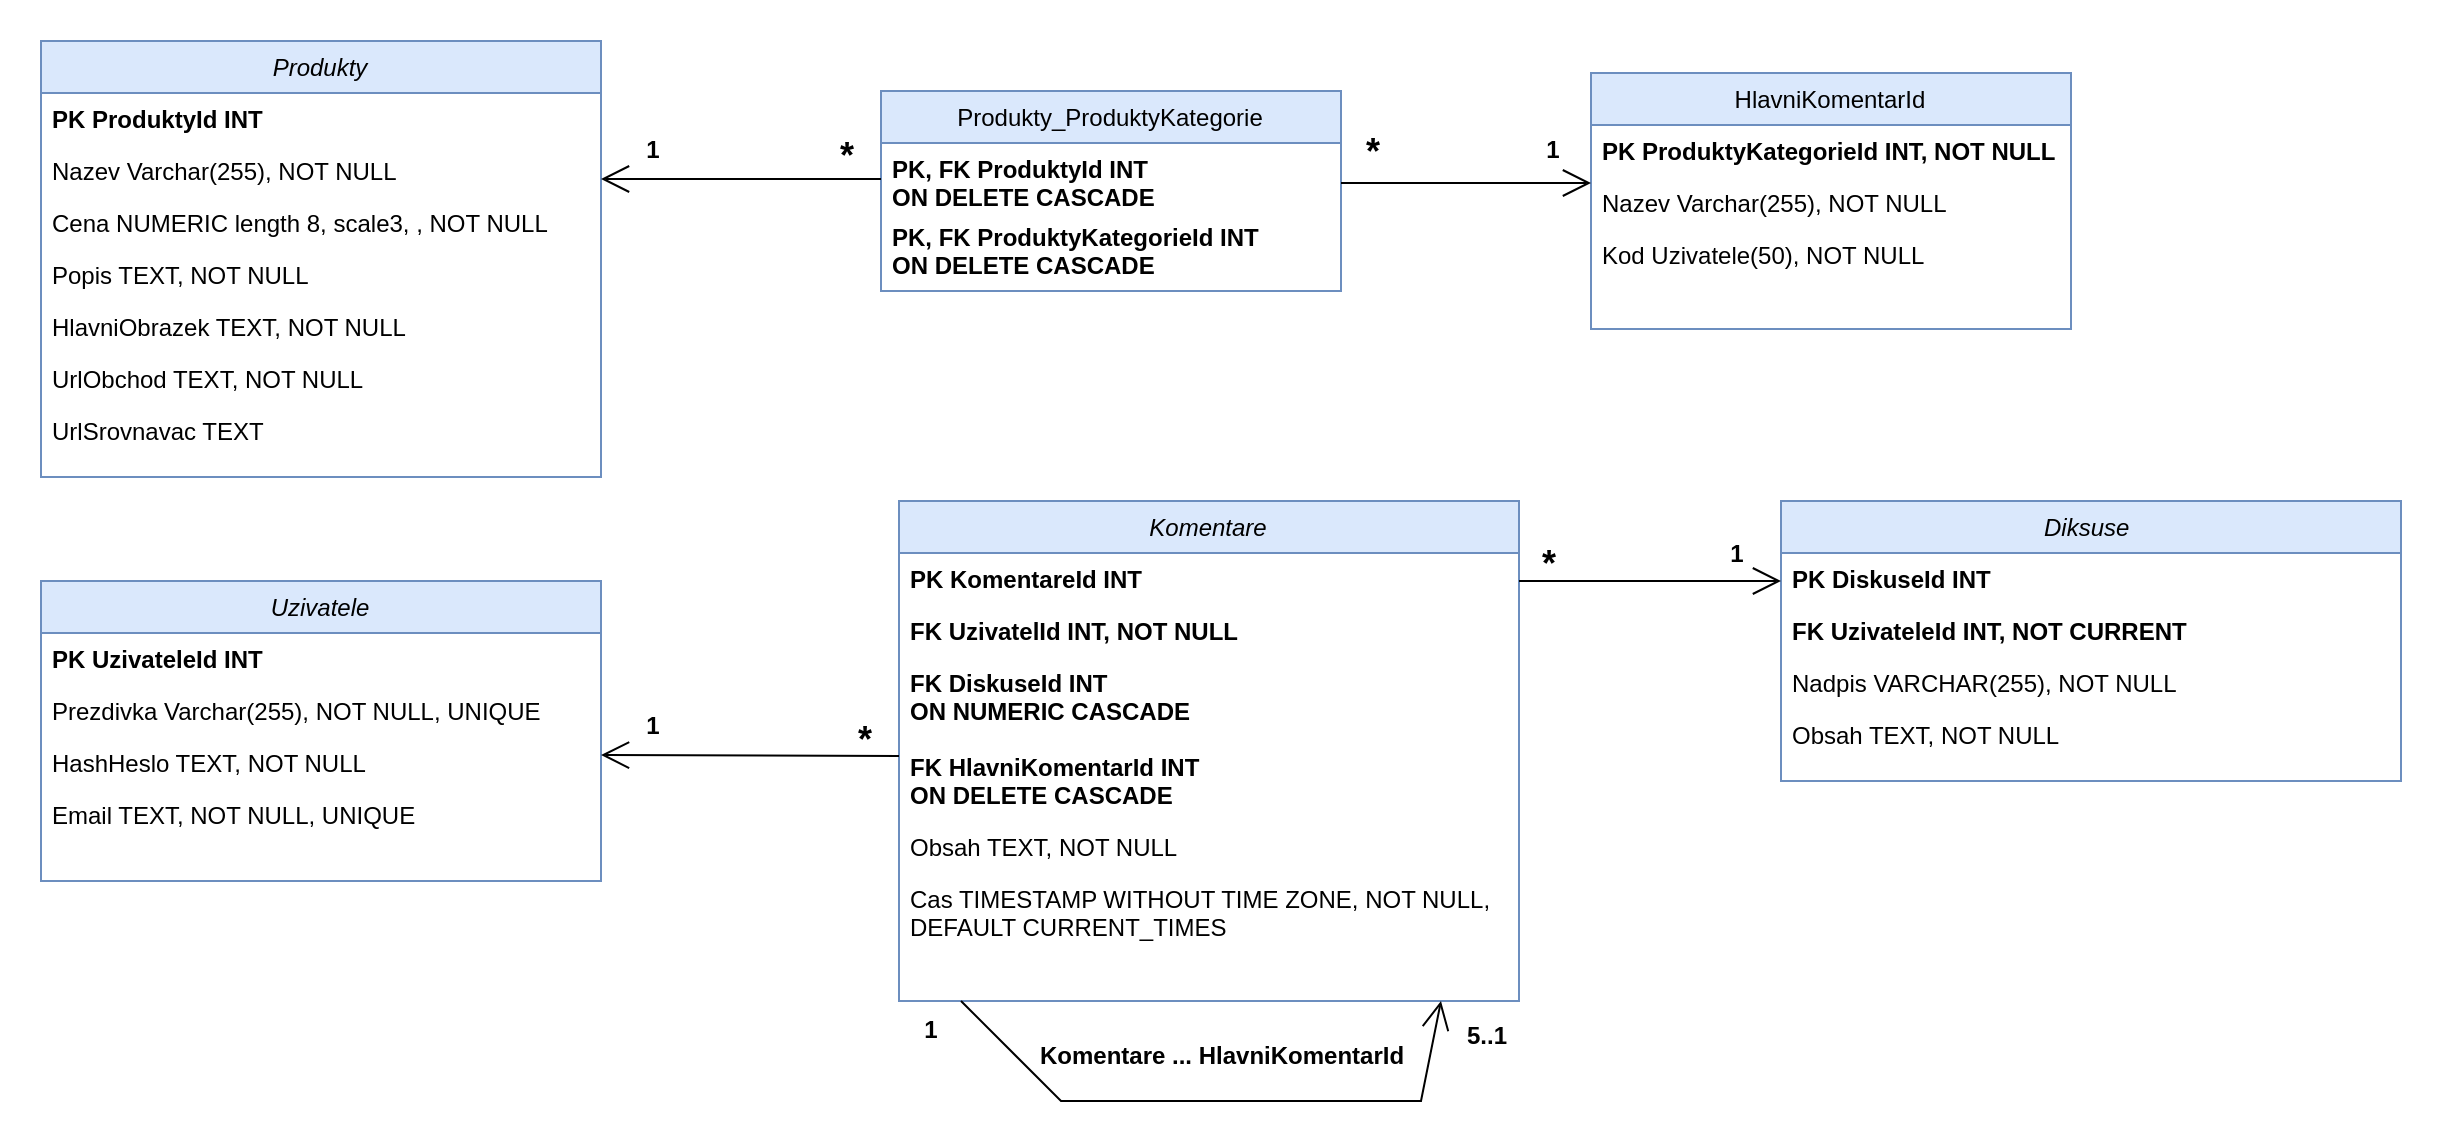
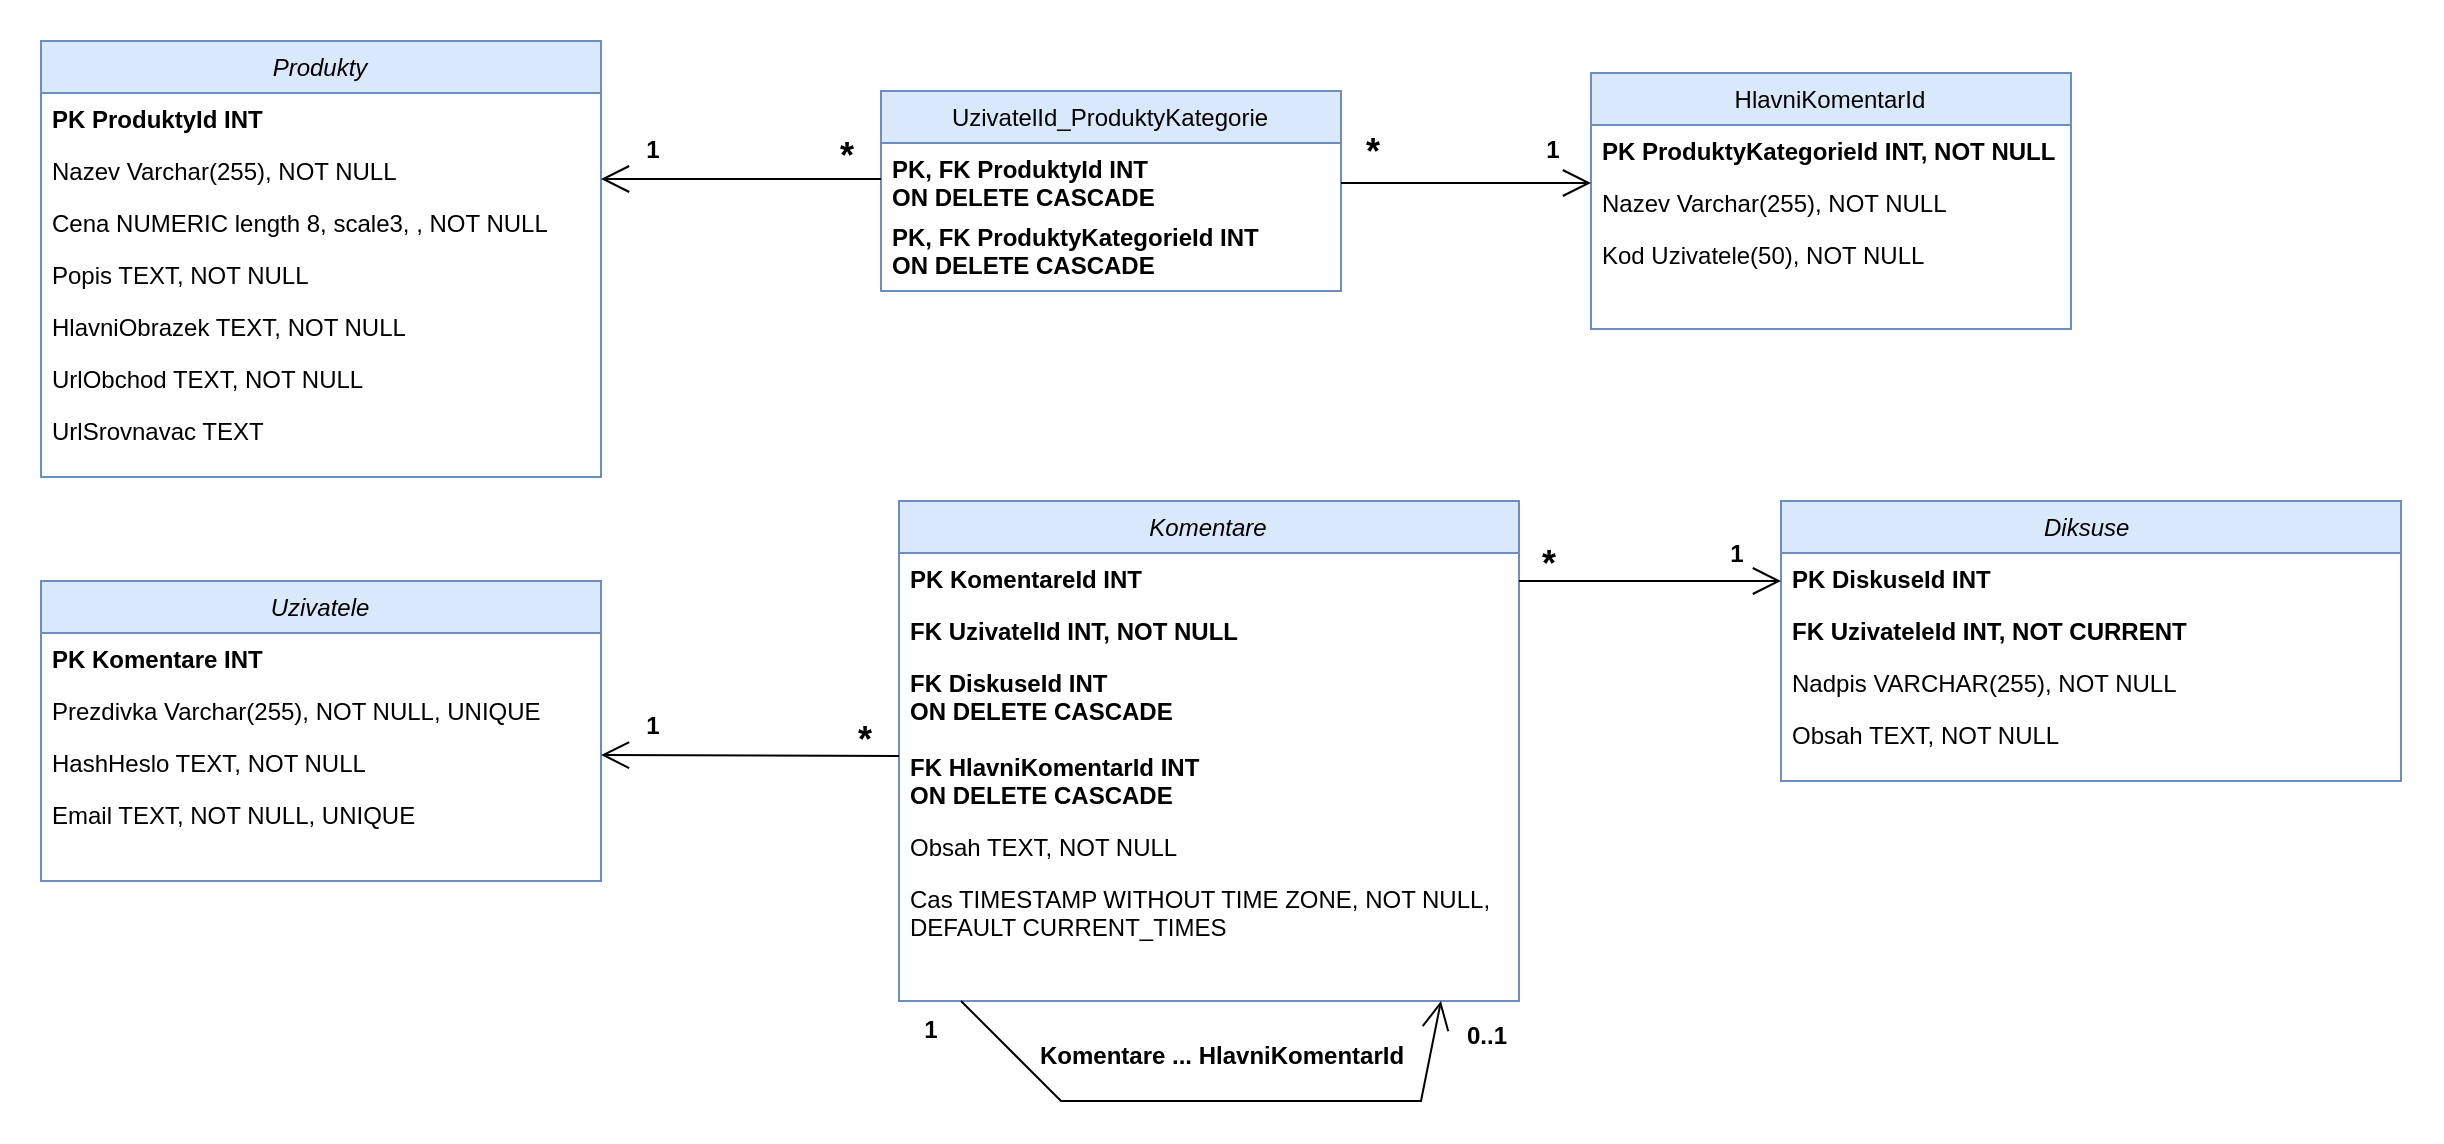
node "Produkty_ProduktyKategorie": label "Produkty_ProduktyKategorie" -> "UzivatelId_ProduktyKategorie"
node "PK UzivateleId INT": label "PK UzivateleId INT" -> "PK Komentare INT"
node "FK DiskuseId INT ON NUMERIC CASCADE": label "FK DiskuseId INT ON NUMERIC CASCADE" -> "FK DiskuseId INT ON DELETE CASCADE"
node "5..1": label "5..1" -> "0..1"
